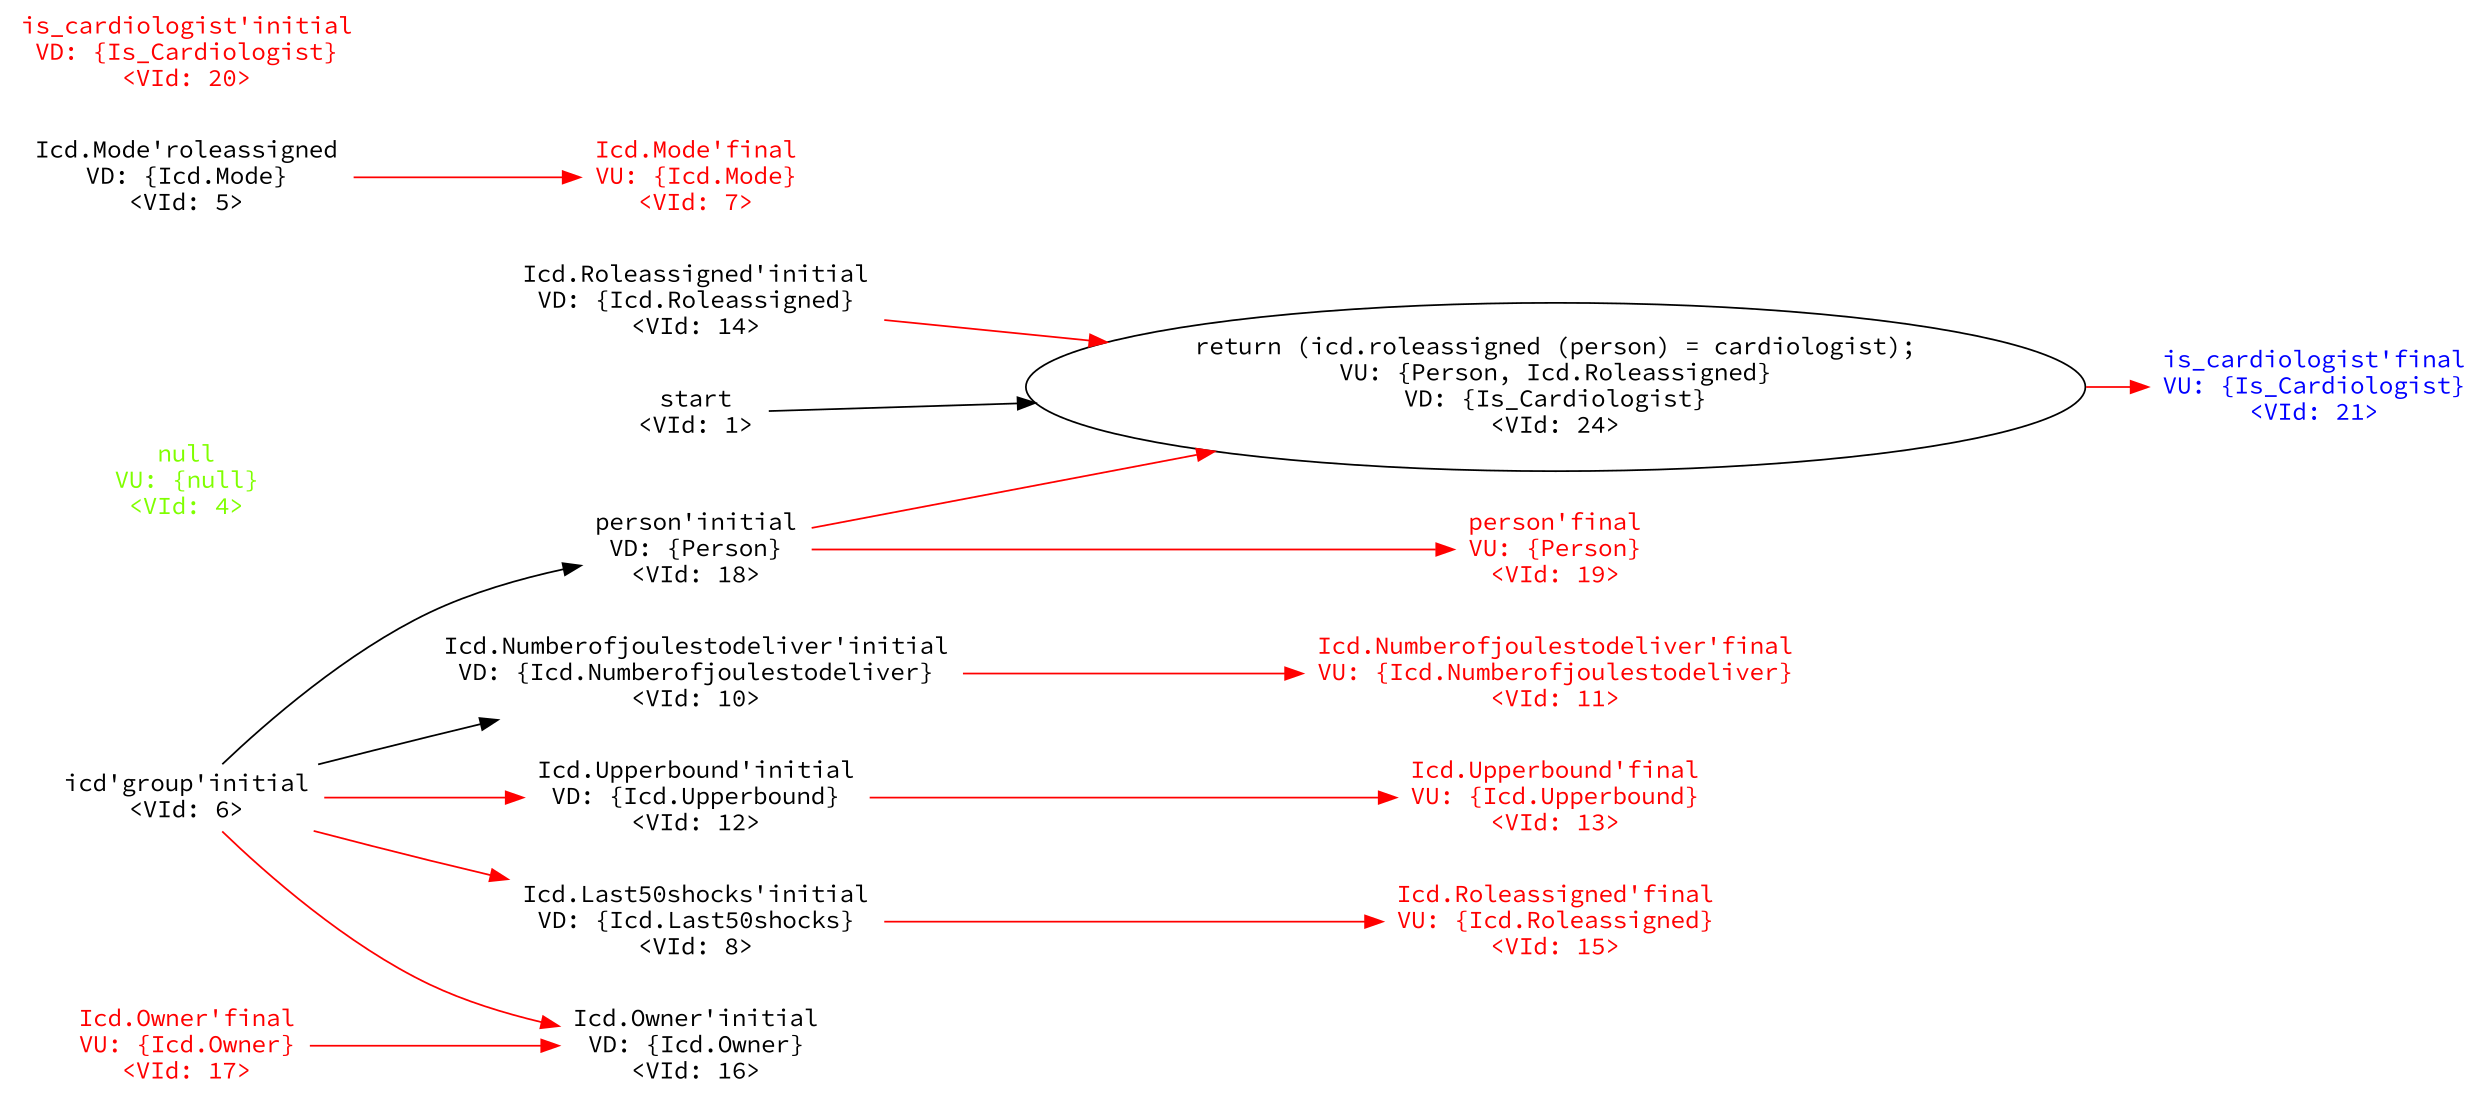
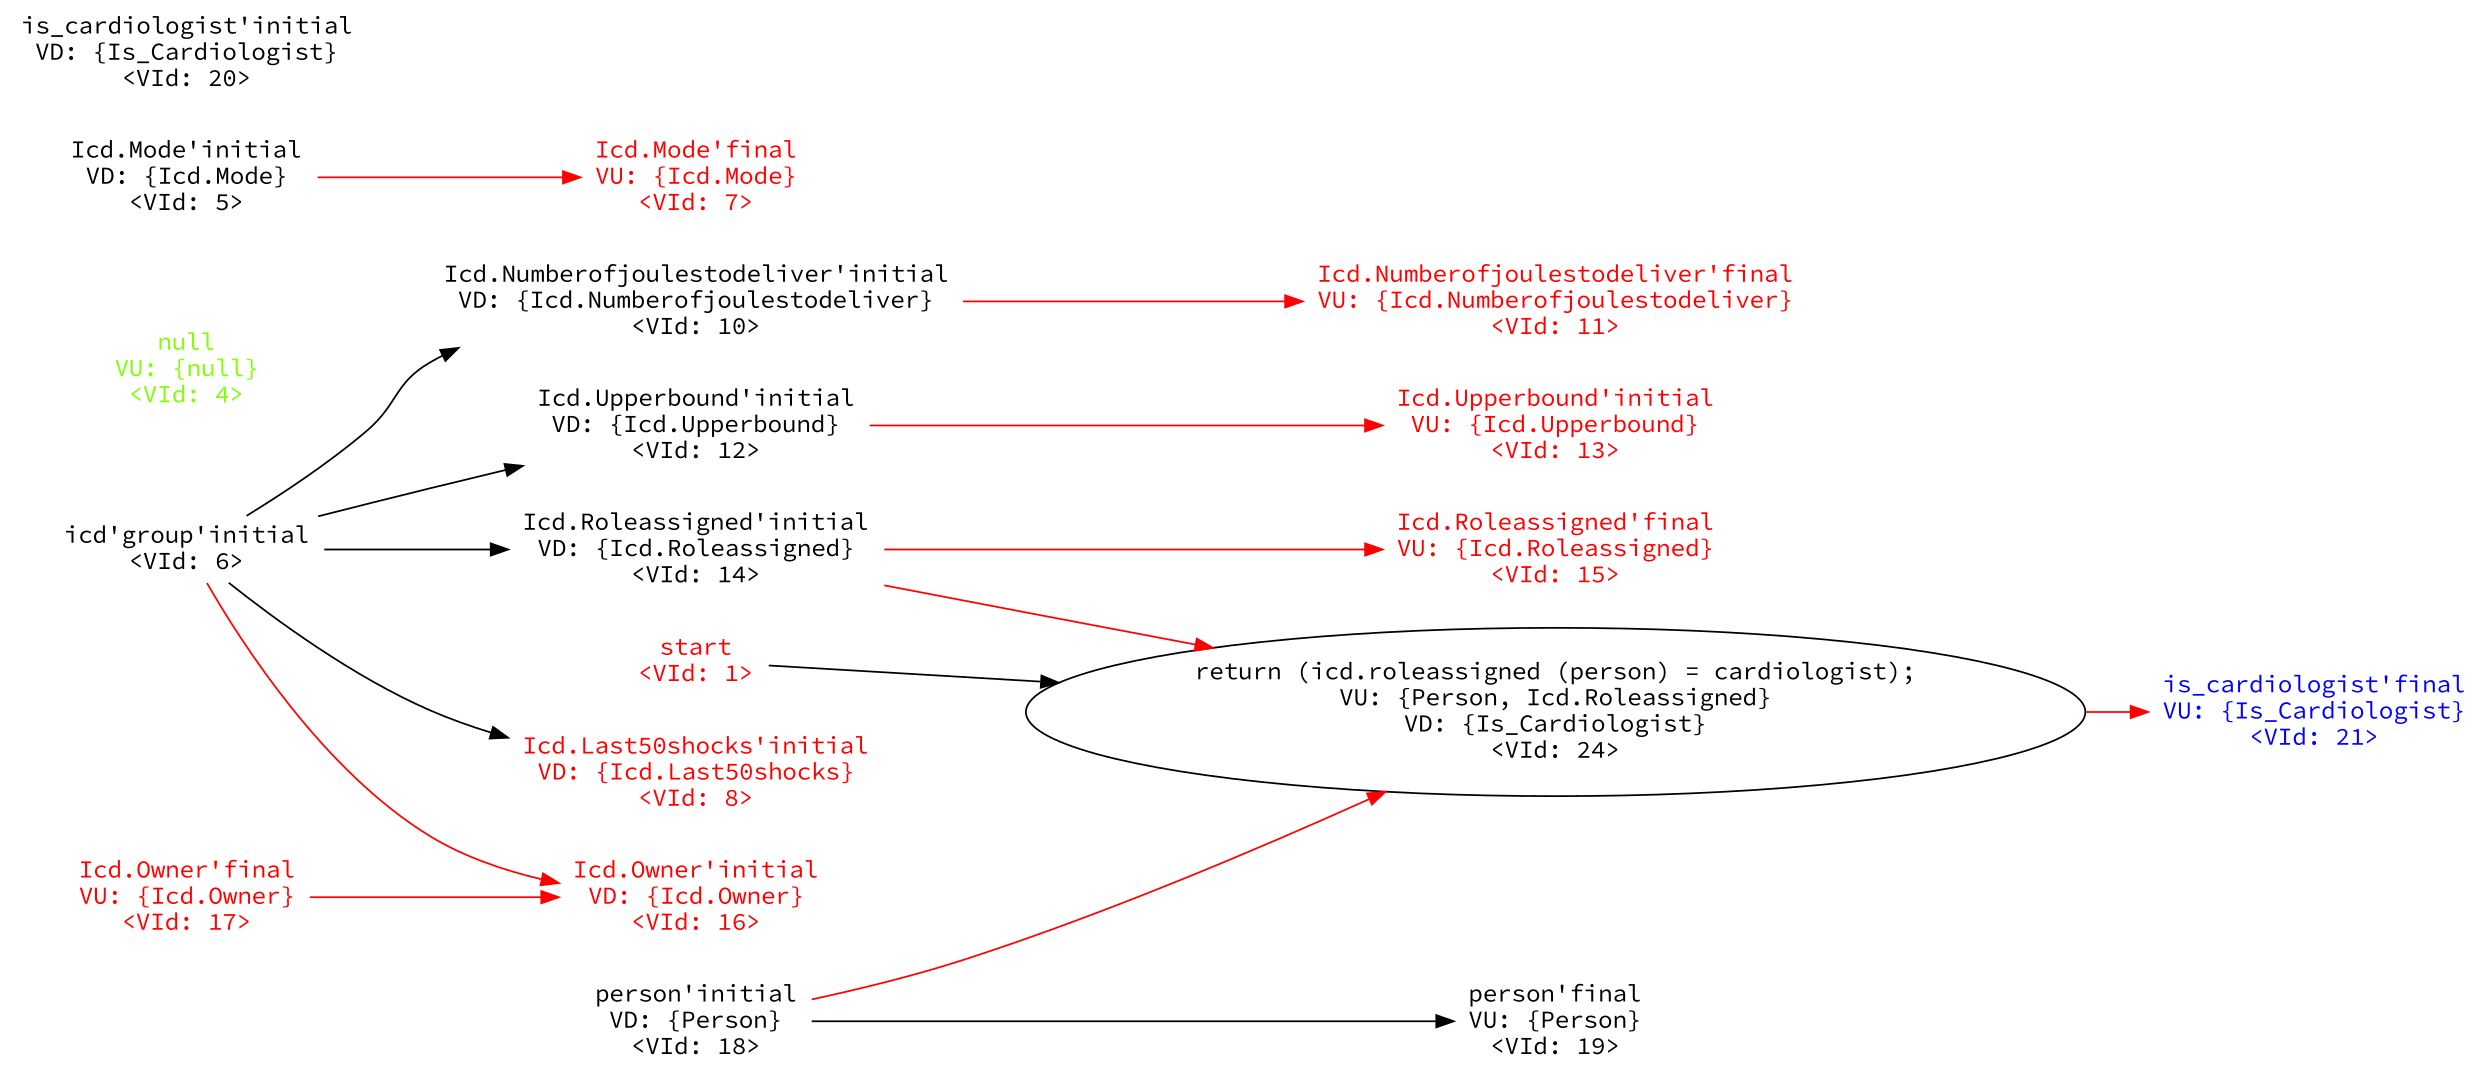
node "is_cardiologist'initial VD: {Is_Cardiologist} <VId: 20>": fontcolor red -> black
node "Icd.Mode'roleassigned VD: {Icd.Mode} <VId: 5>": label "Icd.Mode'roleassigned VD: {Icd.Mode} <VId: 5>" -> "Icd.Mode'initial VD: {Icd.Mode} <VId: 5>"
node "start <VId: 1>": fontcolor black -> red
edge "person'initial VD: {Person} <VId: 18>" -> "person'final VU: {Person} <VId: 19>": color red -> black
node "person'final VU: {Person} <VId: 19>": fontcolor red -> black
edge "icd'group'initial <VId: 6>" -> "person'initial VD: {Person} <VId: 18>": now "icd'group'initial <VId: 6>" -> "Icd.Roleassigned'initial VD: {Icd.Roleassigned} <VId: 14>"
edge "icd'group'initial <VId: 6>" -> "Icd.Upperbound'initial VD: {Icd.Upperbound} <VId: 12>": color red -> black
node "Icd.Upperbound'final VU: {Icd.Upperbound} <VId: 13>": label "Icd.Upperbound'final VU: {Icd.Upperbound} <VId: 13>" -> "Icd.Upperbound'initial VU: {Icd.Upperbound} <VId: 13>"
edge "icd'group'initial <VId: 6>" -> "Icd.Last50shocks'initial VD: {Icd.Last50shocks} <VId: 8>": color red -> black
node "Icd.Last50shocks'initial VD: {Icd.Last50shocks} <VId: 8>": fontcolor black -> red
edge "Icd.Last50shocks'initial VD: {Icd.Last50shocks} <VId: 8>" -> "Icd.Roleassigned'final VU: {Icd.Roleassigned} <VId: 15>": now "Icd.Roleassigned'initial VD: {Icd.Roleassigned} <VId: 14>" -> "Icd.Roleassigned'final VU: {Icd.Roleassigned} <VId: 15>"
node "Icd.Owner'initial VD: {Icd.Owner} <VId: 16>": fontcolor black -> red
